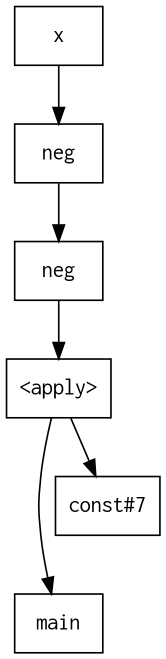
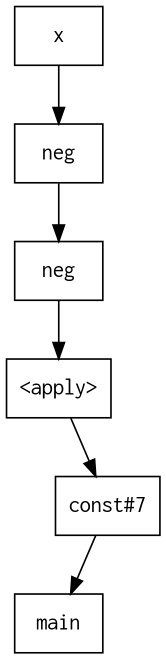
edge "<apply>" -> "main": now "const#7" -> "main"
